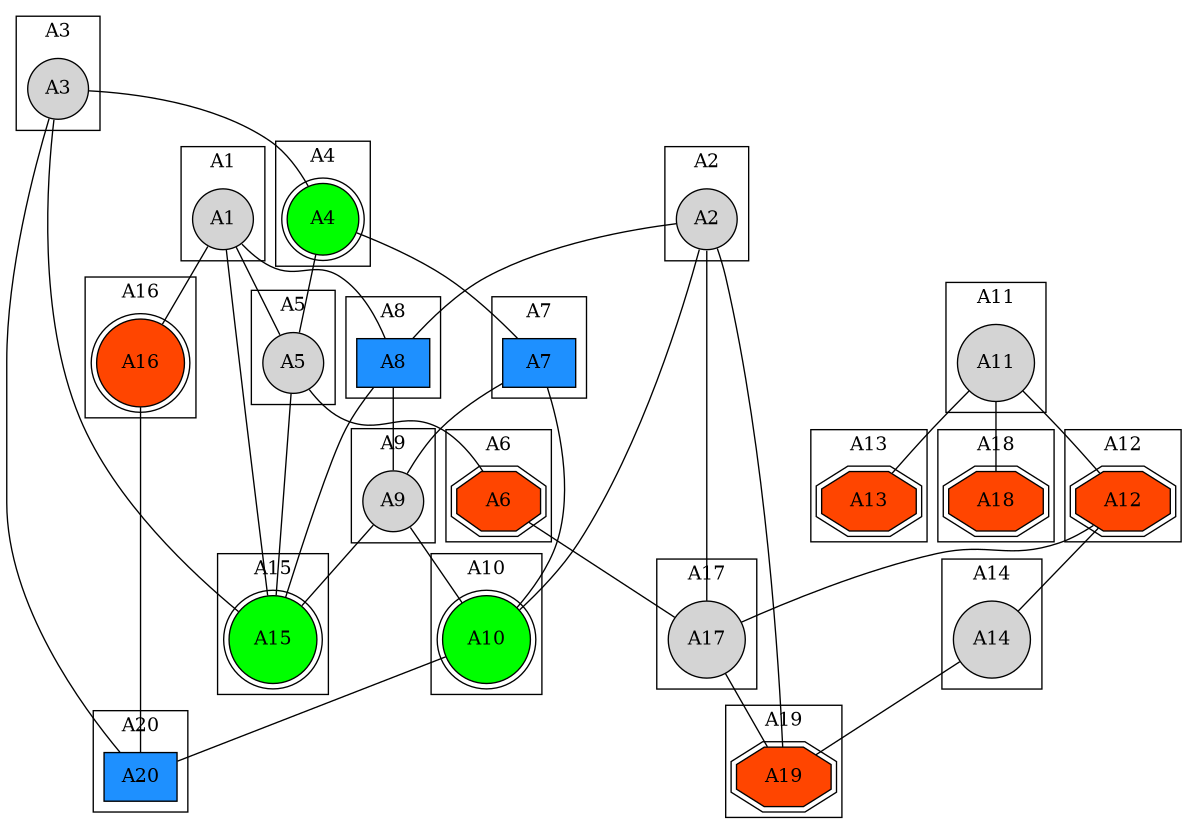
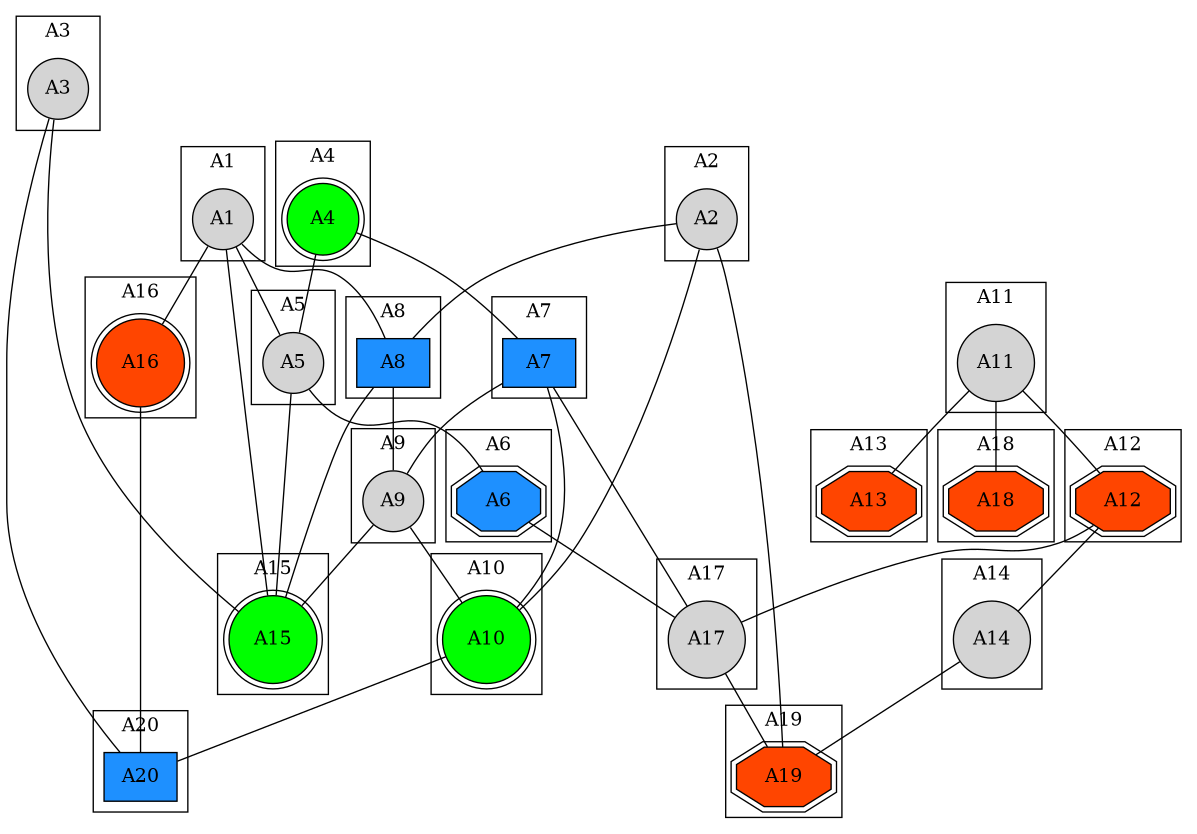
edge "A3" -- "A4": removed
edge "A2" -- "A17": now "A7" -- "A17"
node "A6": fillcolor orangered -> dodgerblue
